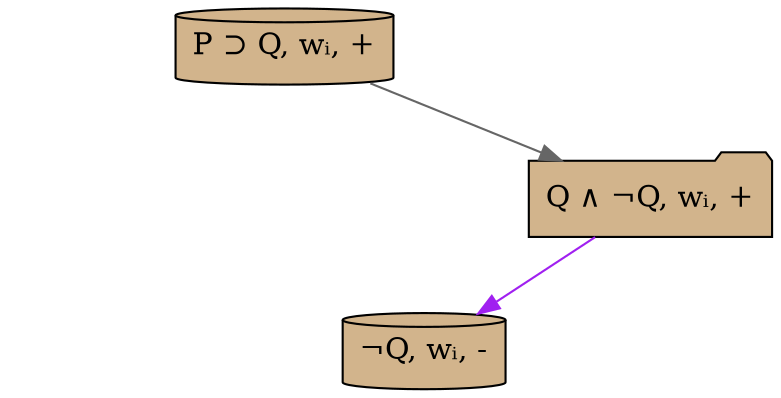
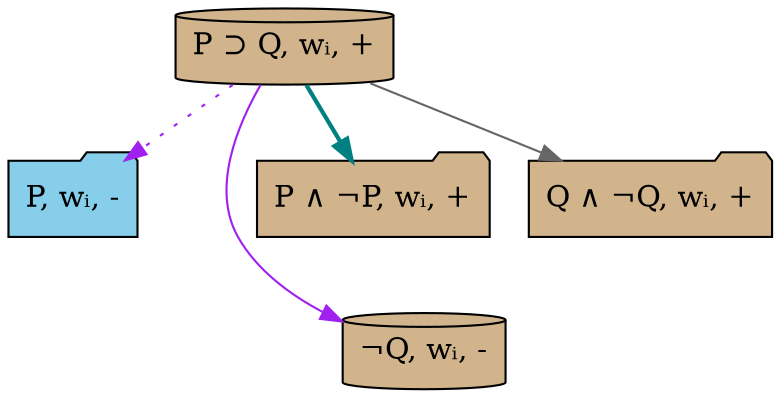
node "P, wᵢ, -": added
node "P ∧ ¬P, wᵢ, +": added
edge "Q ∧ ¬Q, wᵢ, +" -> "¬Q, wᵢ, -": now "P ⊃ Q, wᵢ, +" -> "¬Q, wᵢ, -"
